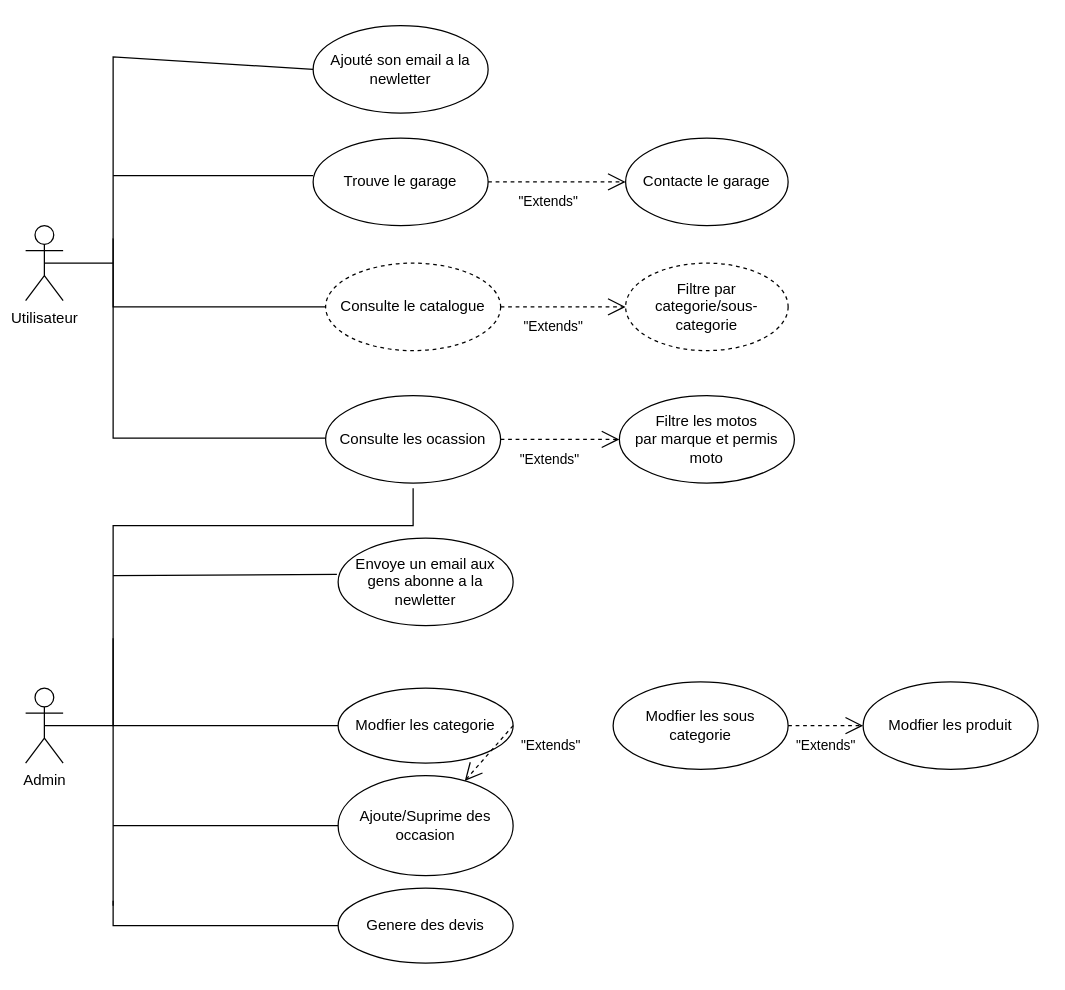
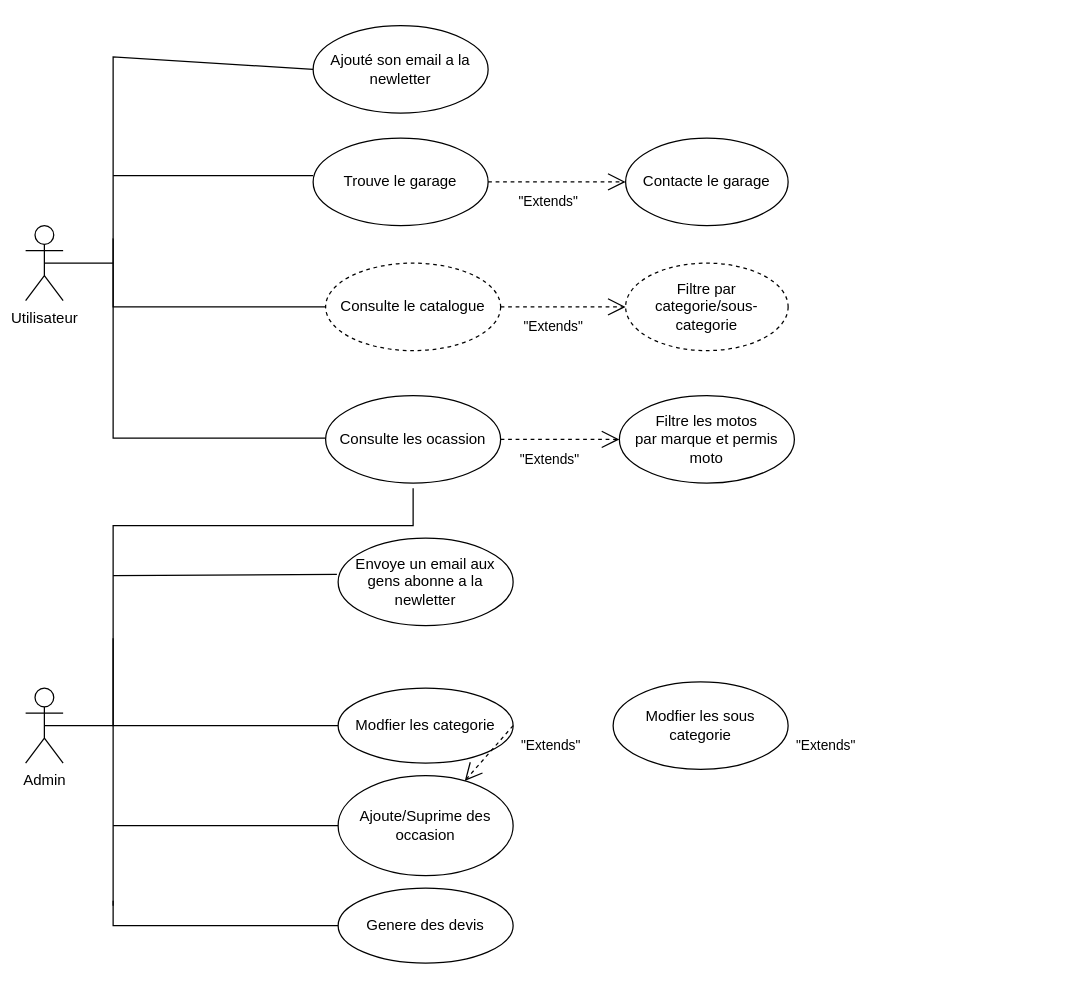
edge "Modfier les sous categorie" -> "Modfier les produit": removed
node "Modfier les produit": removed
